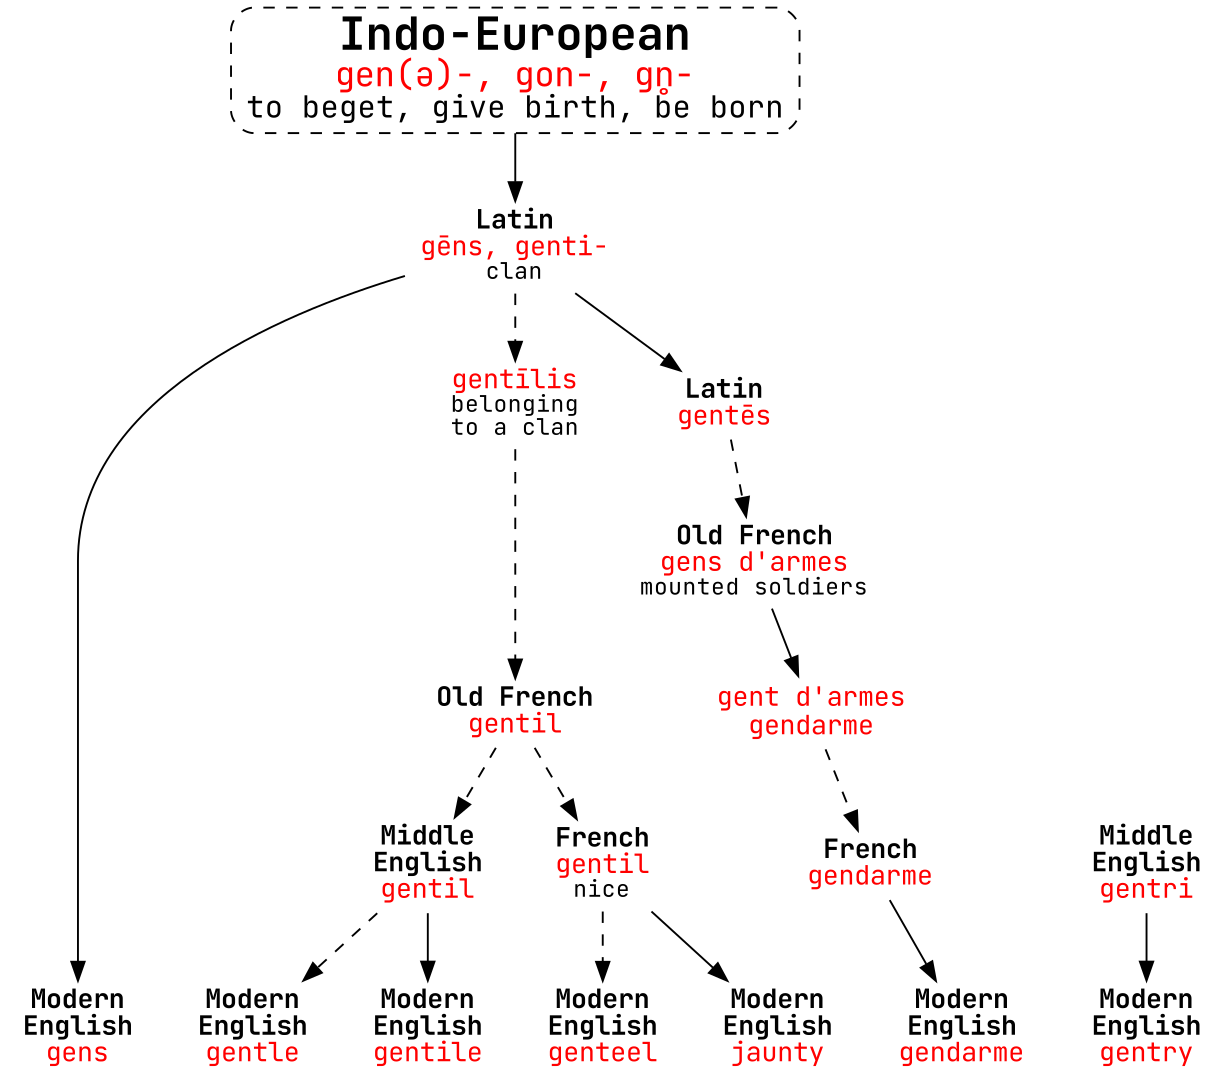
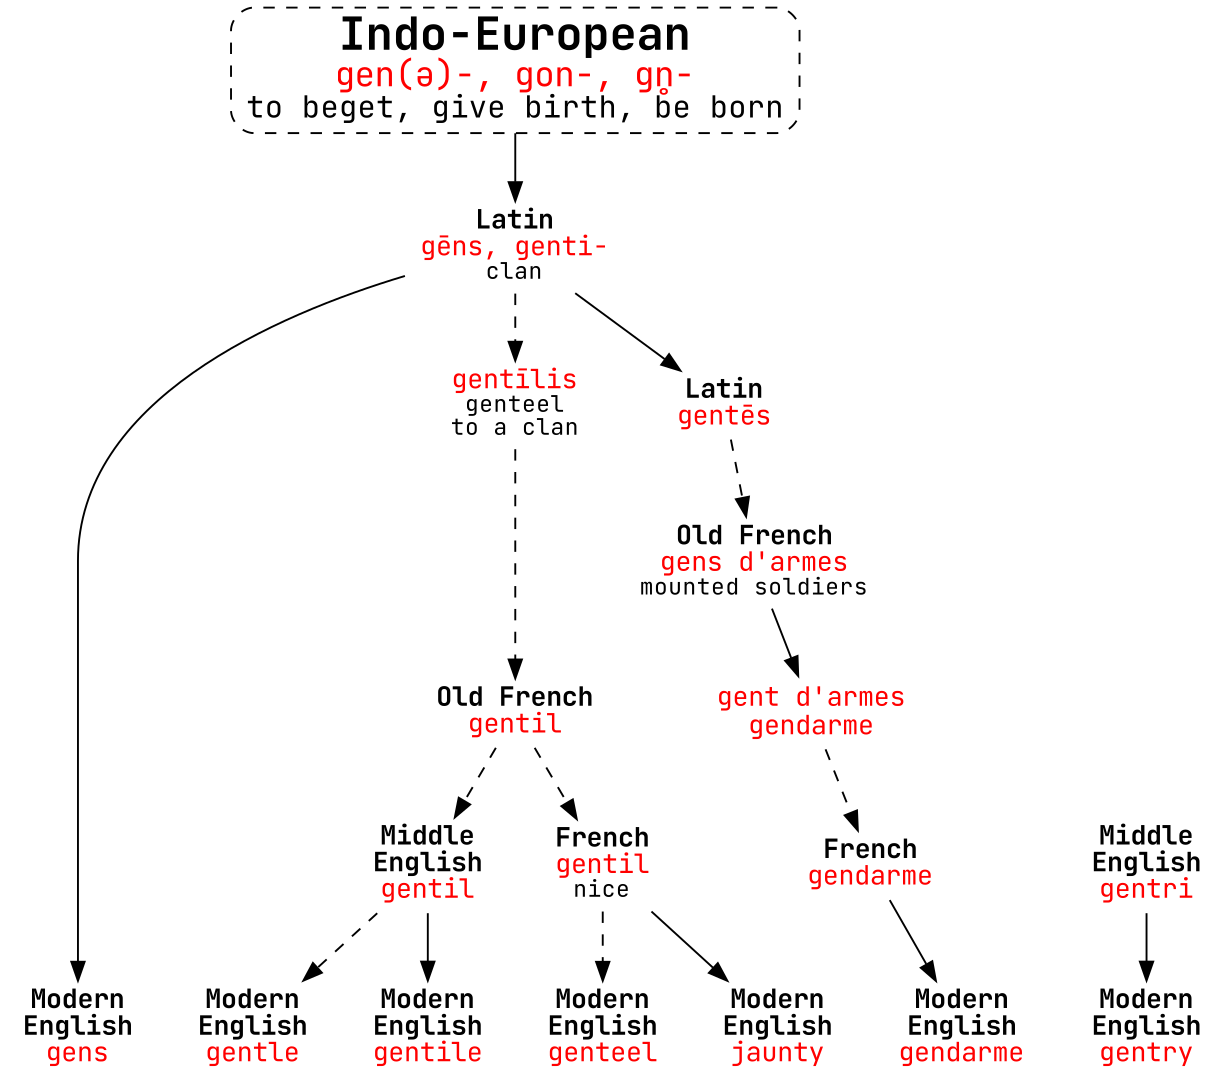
node "gentīlis": text "belonging" -> "genteel"
